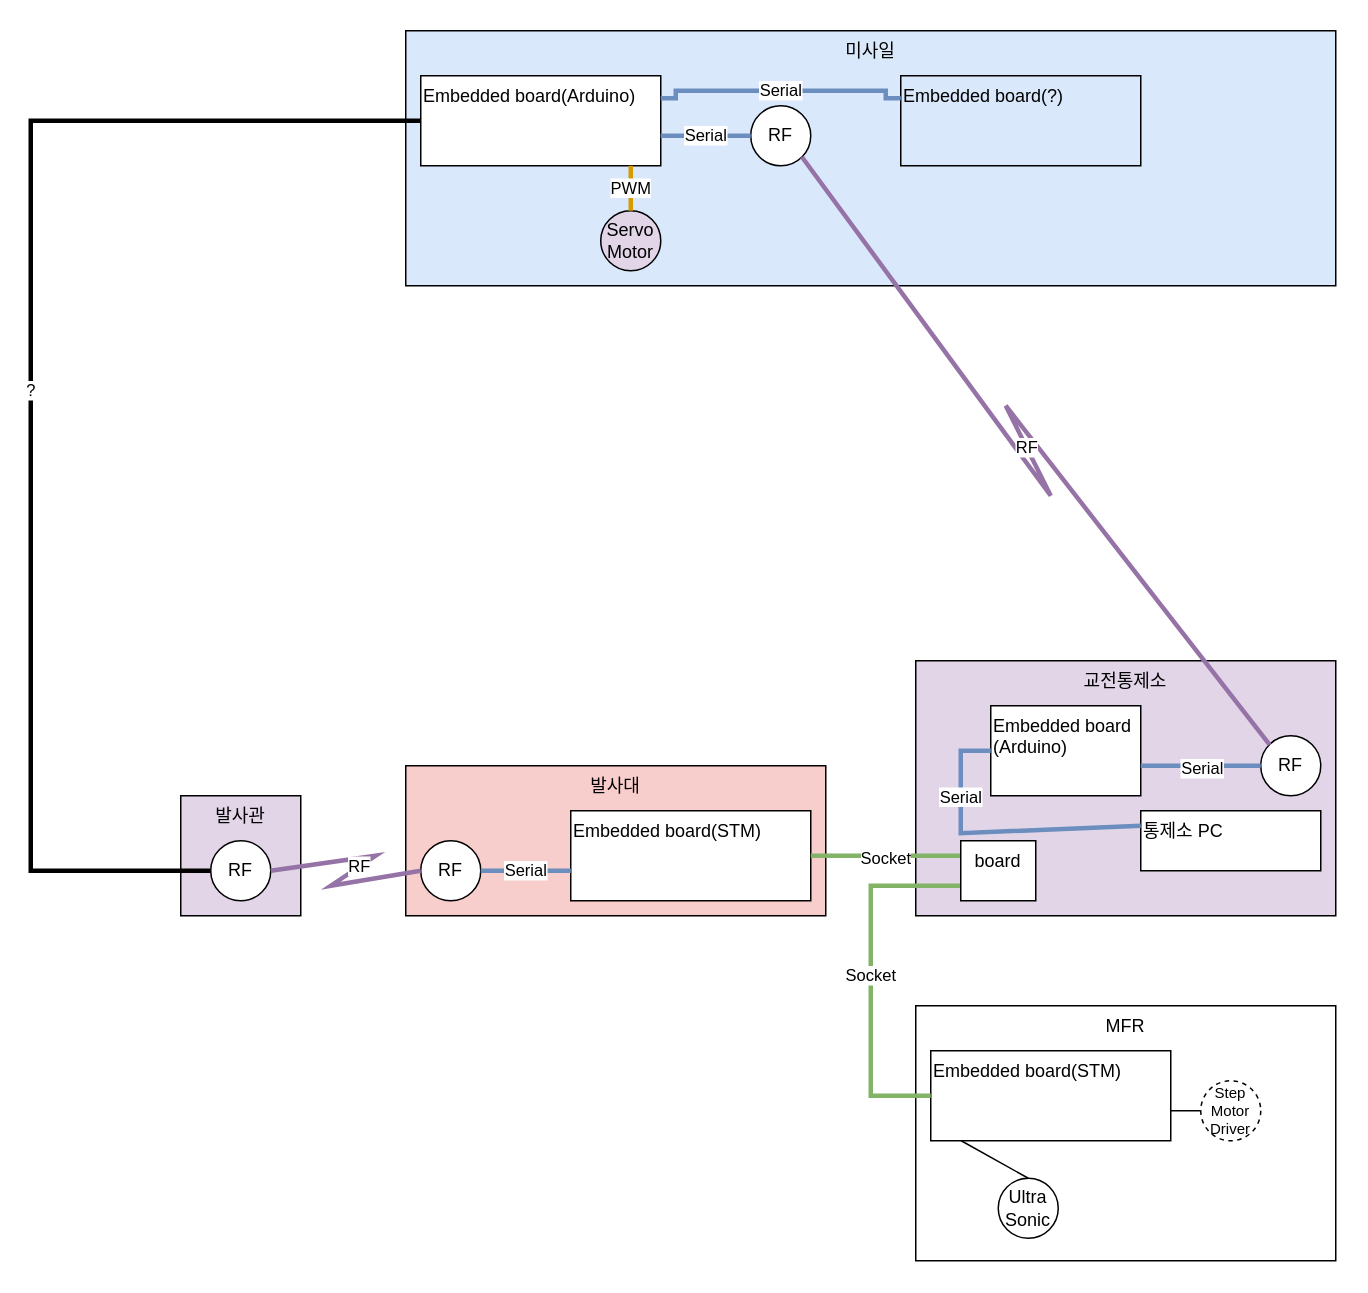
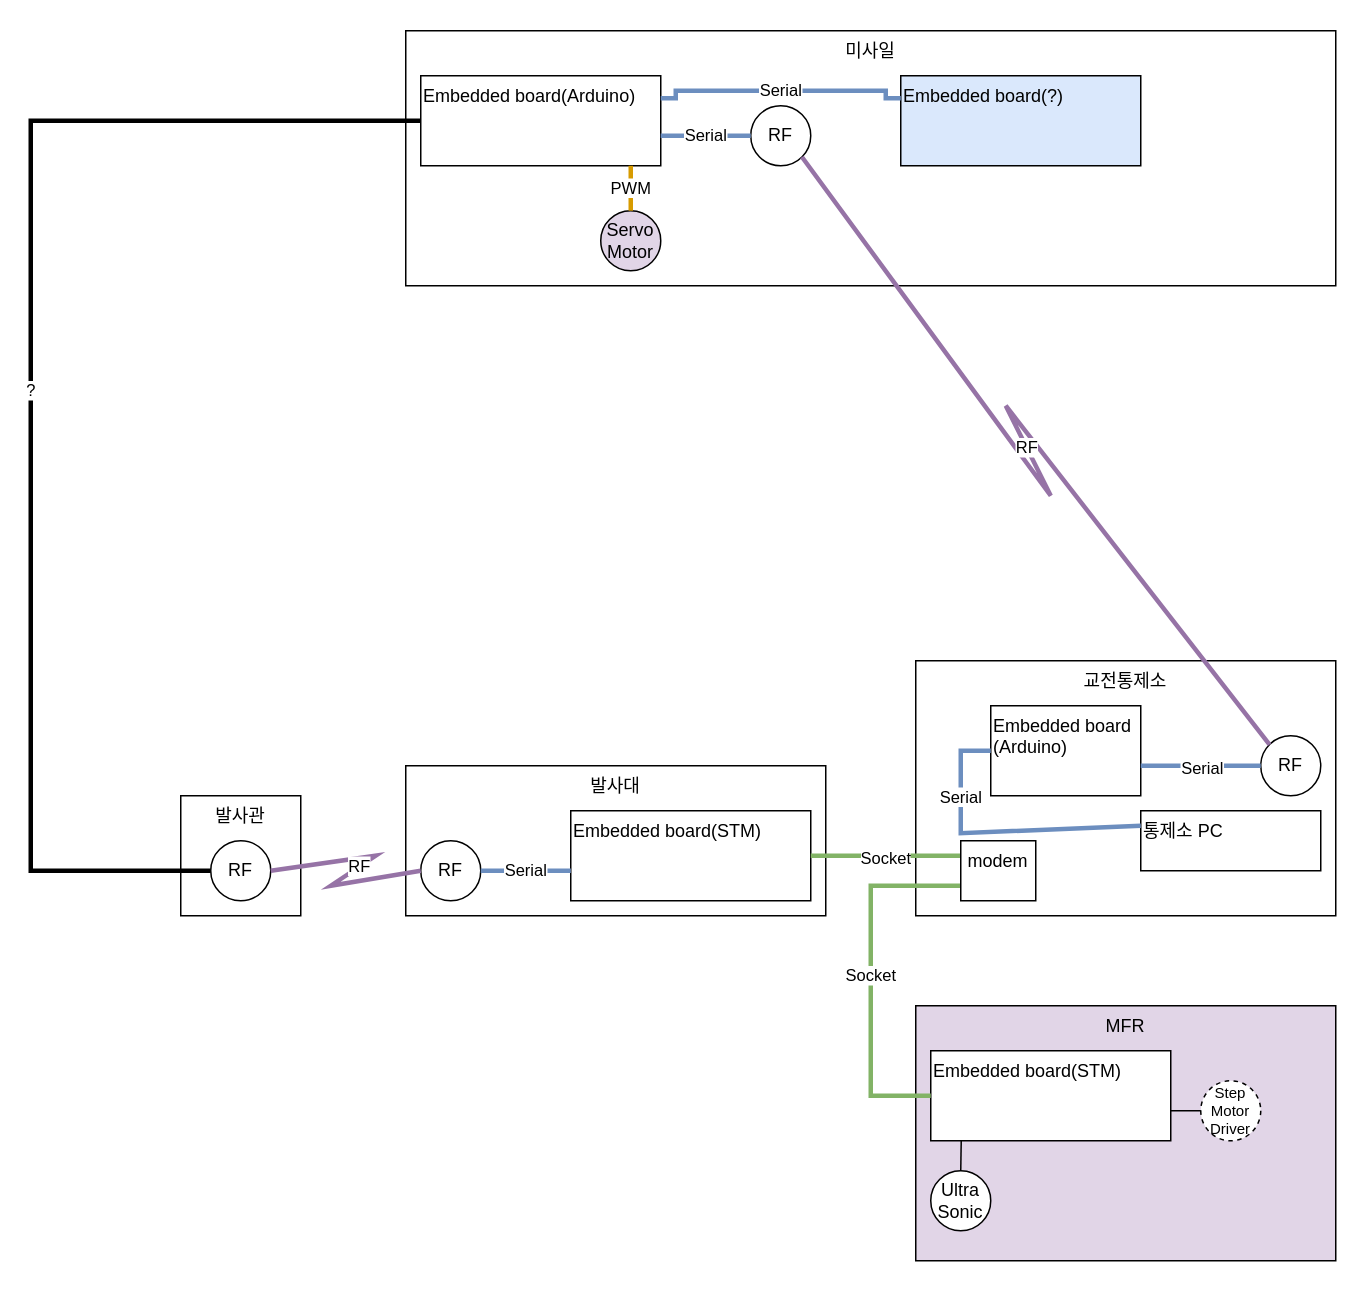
node "미사일": fillcolor #dae8fc -> #ffffff
node "교전통제소": fillcolor #e1d5e7 -> #ffffff
node "발사대": fillcolor #f8cecc -> #ffffff
node "발사관": fillcolor #e1d5e7 -> #ffffff
node "board": label "board" -> "modem"
node "MFR": fillcolor #ffffff -> #e1d5e7
node "Ultra Sonic": moved (1028, 1208) -> (961, 1201)
